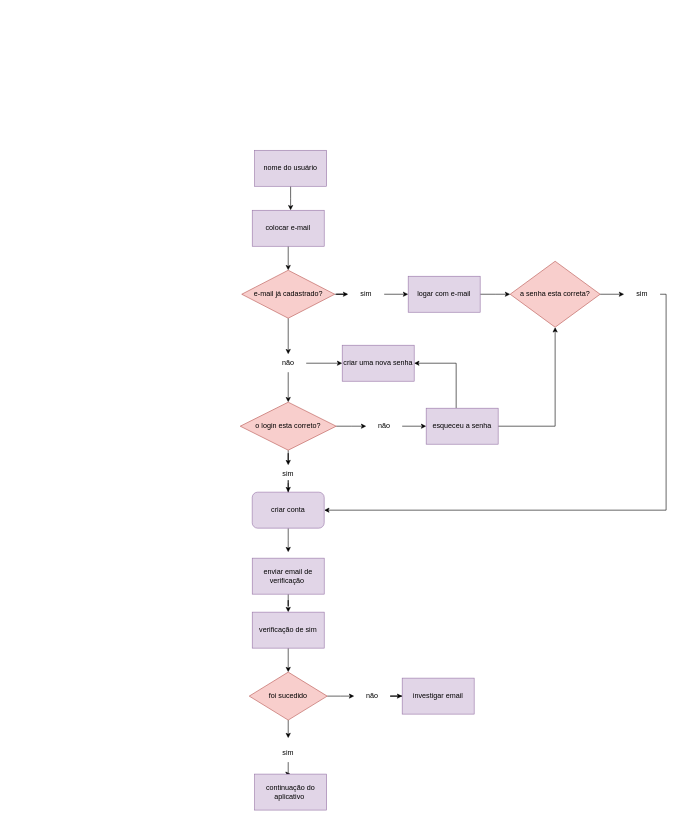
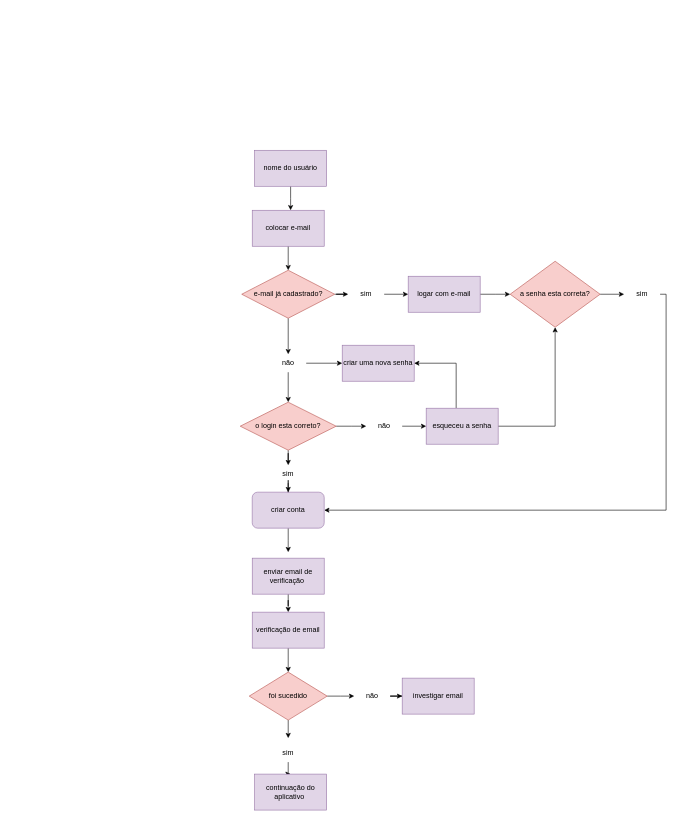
node "verificação de sim": label "verificação de sim" -> "verificação de email"
